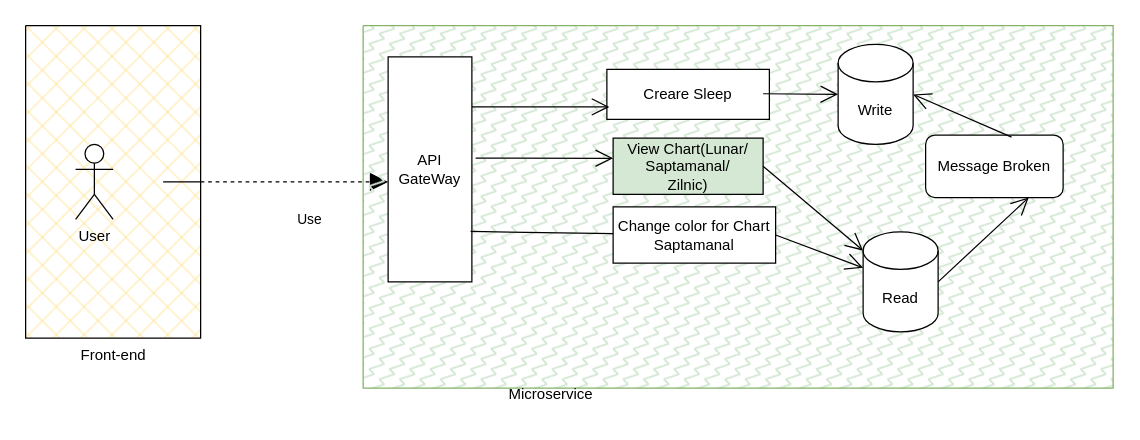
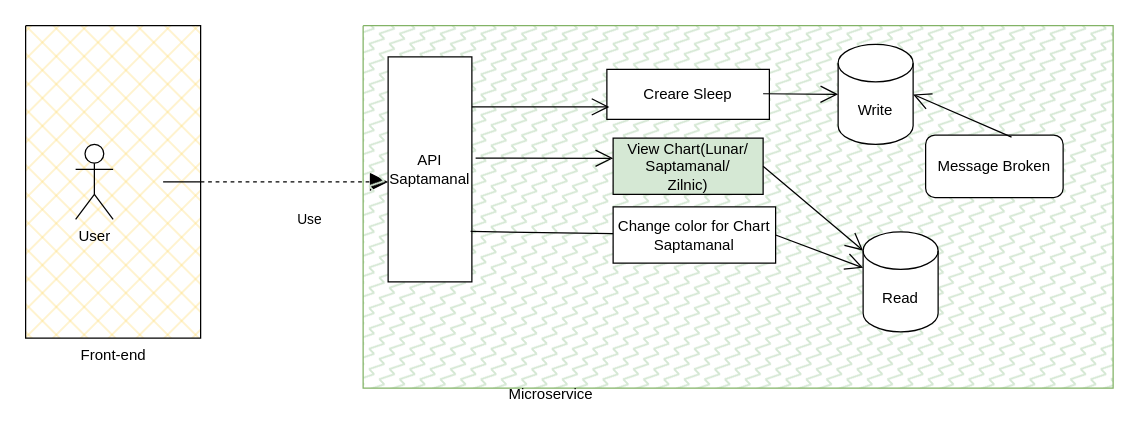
node "API GateWay": label "API GateWay" -> "API Saptamanal"
edge "Read" -> "Message Broken": removed
